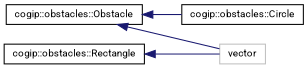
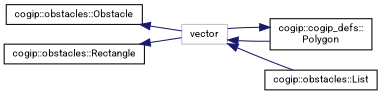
node "cogip::obstacles::Circle": removed
node "cogip::cogip_defs:: Polygon": added
node "cogip::obstacles::List": added
